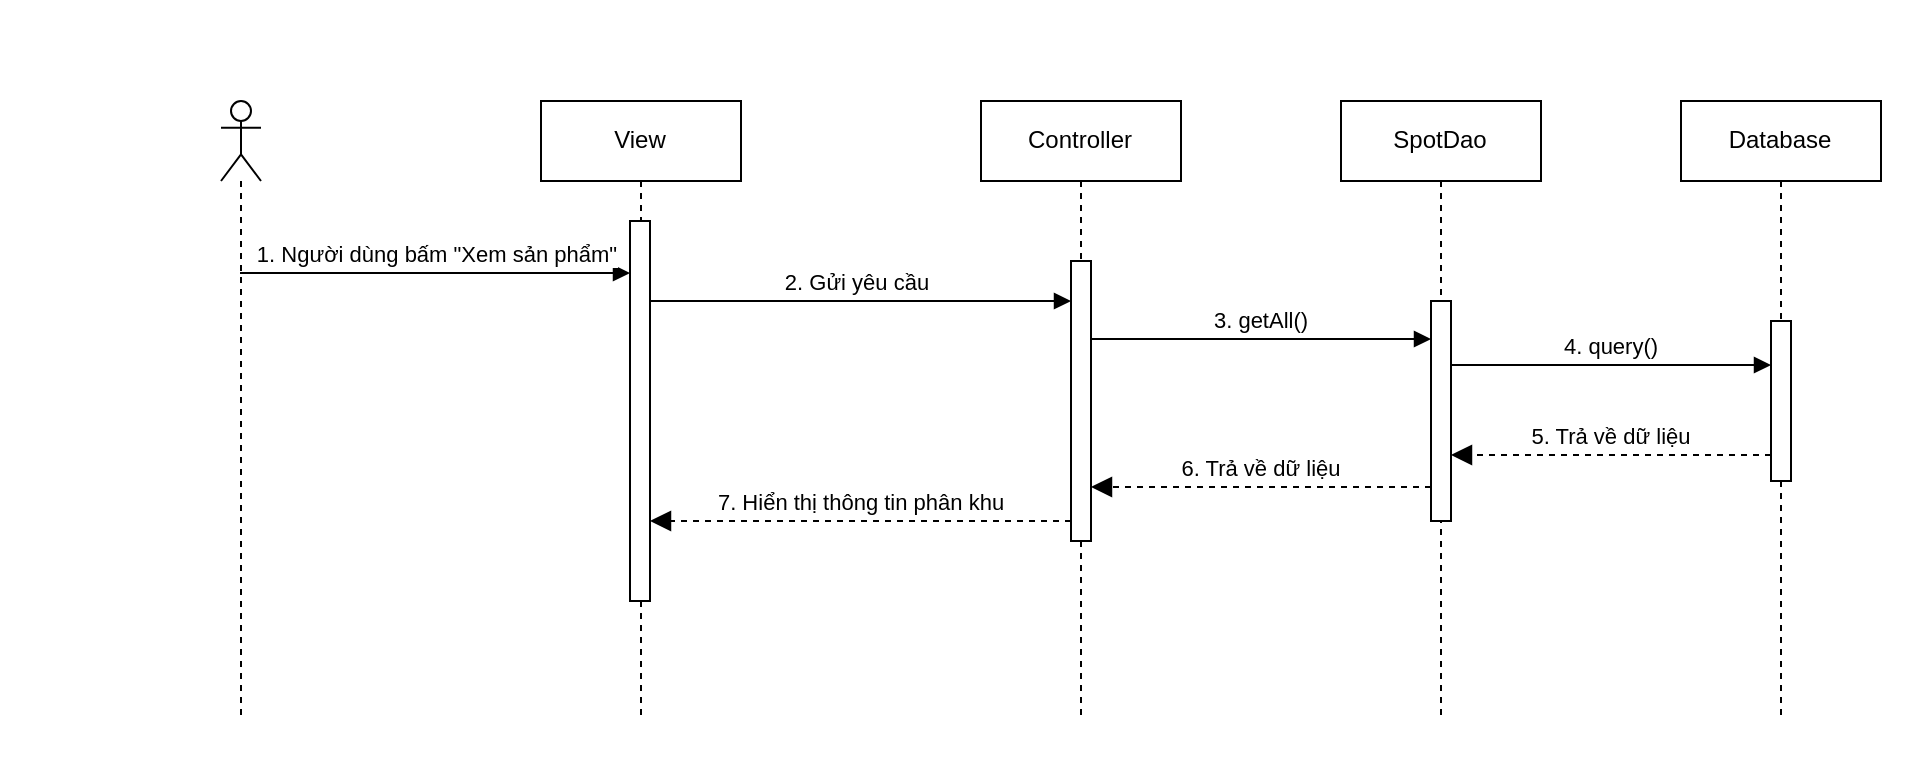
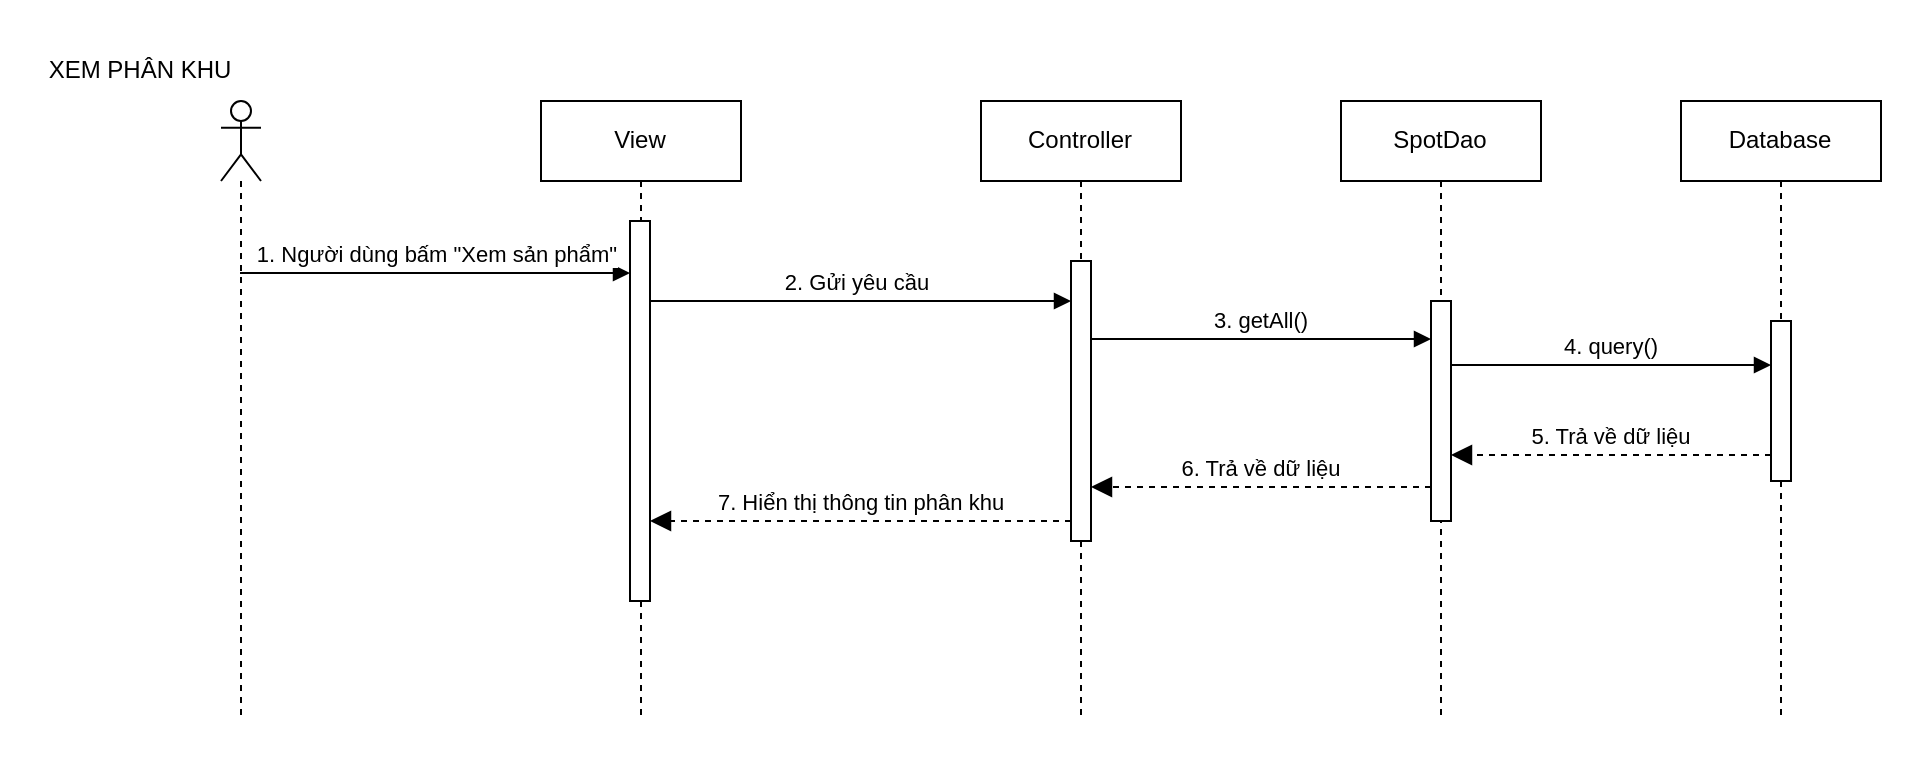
node "XEM PHÂN KHU": added
